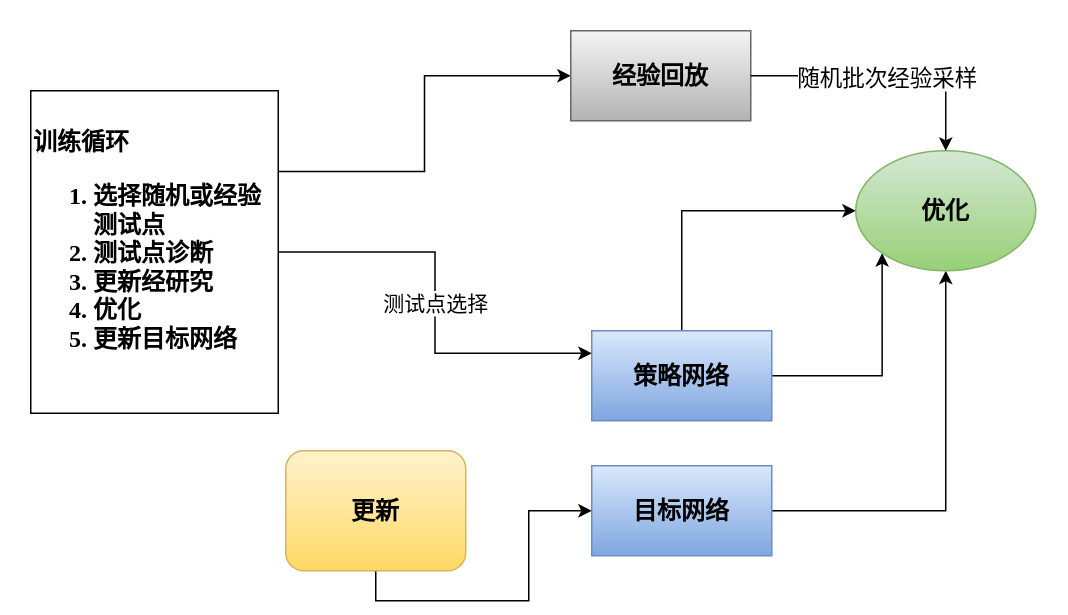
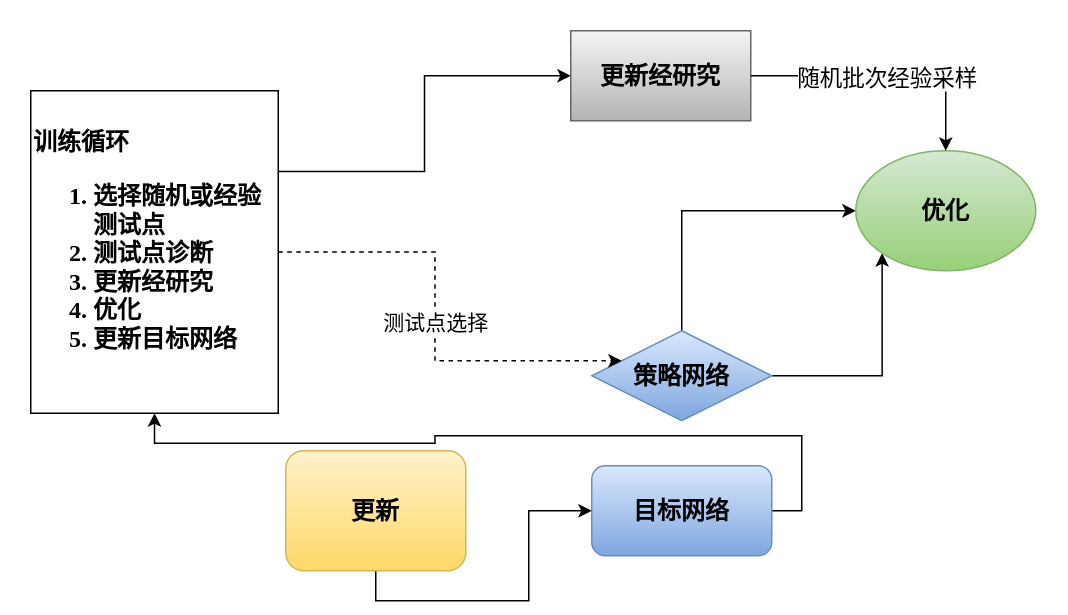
node "经验回放": label "经验回放" -> "更新经研究"
edge "训练循环 选择随机或经验测试点 测试点诊断 更新经研究 优化 更新目标网络" -> "策略网络": style solid -> dashed
node "策略网络": shape rectangle -> diamond
edge "目标网络" -> "优化": now "目标网络" -> "训练循环 选择随机或经验测试点 测试点诊断 更新经研究 优化 更新目标网络"
node "目标网络": shape rectangle -> rounded rectangle
